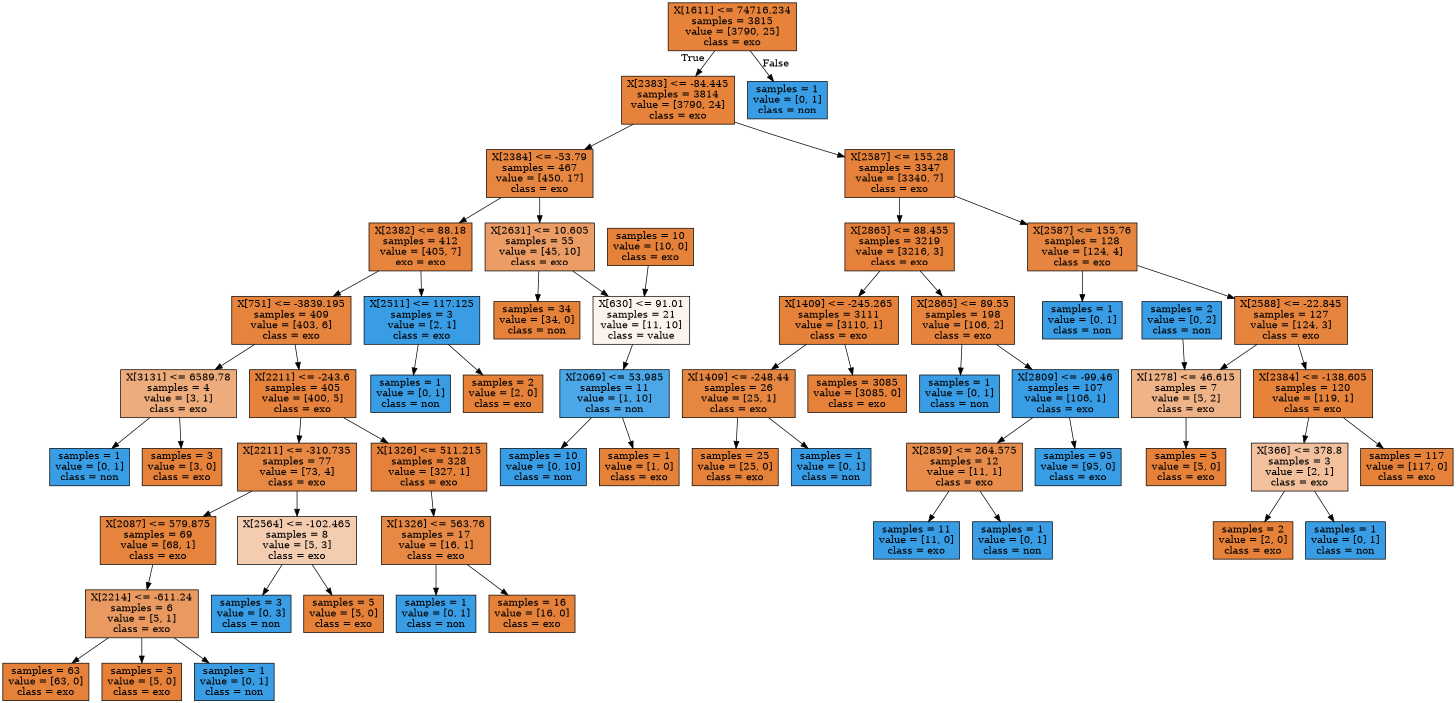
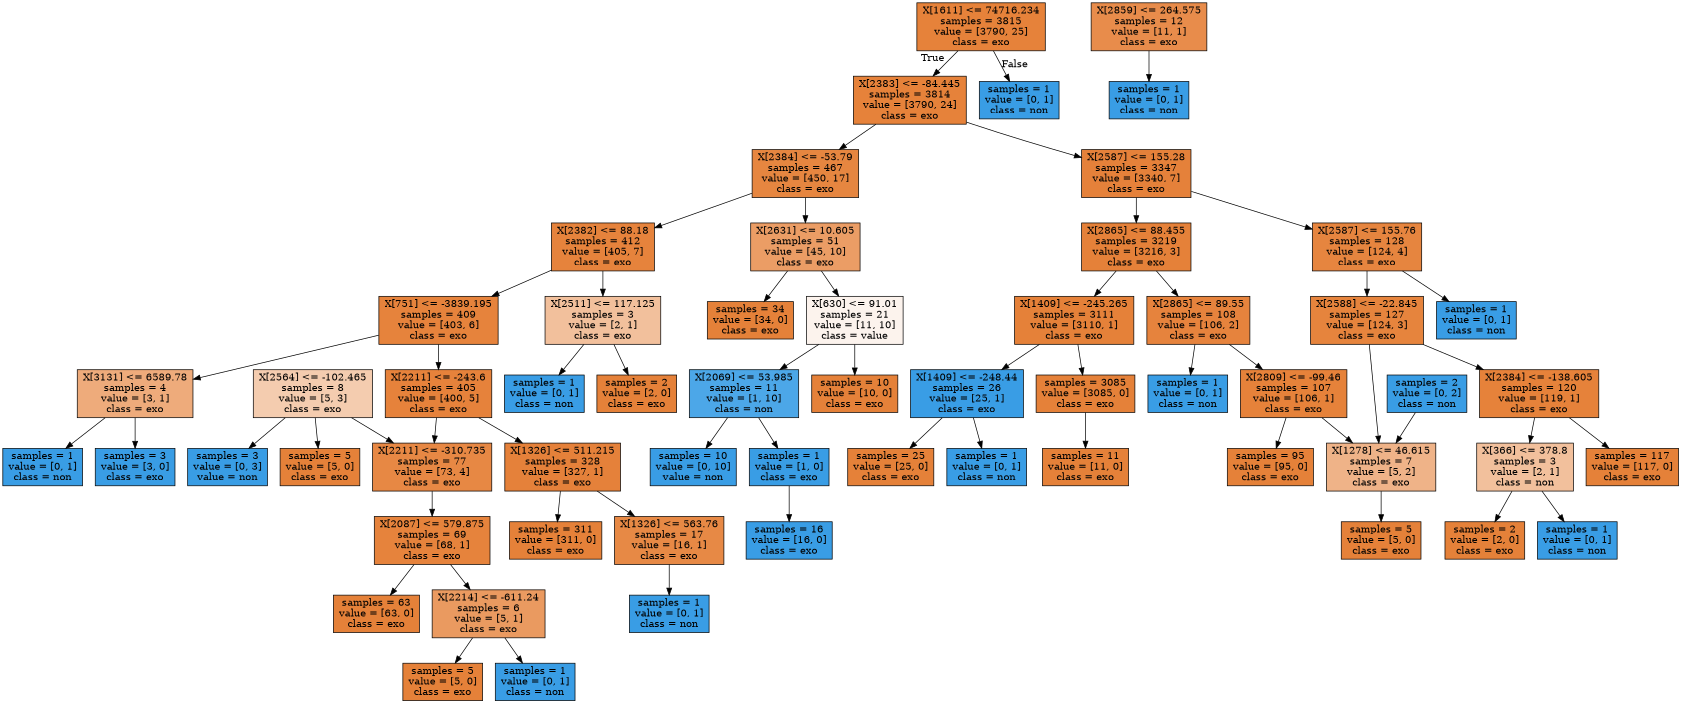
node "X[2382] <= 88.18 samples = 412 value = [405, 7] exo = exo": label "X[2382] <= 88.18 samples = 412 value = [405, 7] exo = exo" -> "X[2382] <= 88.18 samples = 412 value = [405, 7] class = exo"
node "X[2631] <= 10.605 samples = 55 value = [45, 10] class = exo": label "X[2631] <= 10.605 samples = 55 value = [45, 10] class = exo" -> "X[2631] <= 10.605 samples = 51 value = [45, 10] class = exo"
edge "samples = 10 value = [10, 0] class = exo" -> "X[630] <= 91.01 samples = 21 value = [11, 10] class = value": reversed
node "X[2511] <= 117.125 samples = 3 value = [2, 1] class = exo": fillcolor #399de5ff -> #e581397f
node "samples = 34 value = [34, 0] class = non": label "samples = 34 value = [34, 0] class = non" -> "samples = 34 value = [34, 0] class = exo"
node "X[2865] <= 89.55 samples = 198 value = [106, 2] class = exo": label "X[2865] <= 89.55 samples = 198 value = [106, 2] class = exo" -> "X[2865] <= 89.55 samples = 108 value = [106, 2] class = exo"
node "X[1409] <= -248.44 samples = 26 value = [25, 1] class = exo": fillcolor #e58139f5 -> #399de5ff
node "X[2809] <= -99.46 samples = 107 value = [106, 1] class = exo": fillcolor #399de5ff -> #e58139fd
edge "X[2809] <= -99.46 samples = 107 value = [106, 1] class = exo" -> "X[2859] <= 264.575 samples = 12 value = [11, 1] class = exo": now "X[2809] <= -99.46 samples = 107 value = [106, 1] class = exo" -> "X[1278] <= 46.615 samples = 7 value = [5, 2] class = exo"
node "samples = 3 value = [3, 0] class = exo": fillcolor #e58139ff -> #399de5ff
node "samples = 10 value = [0, 10] class = non": label "samples = 10 value = [0, 10] class = non" -> "samples = 10 value = [0, 10] value = non"
node "samples = 1 value = [1, 0] class = exo": fillcolor #e58139ff -> #399de5ff
node "samples = 95 value = [95, 0] class = exo": fillcolor #399de5ff -> #e58139ff
node "X[366] <= 378.8 samples = 3 value = [2, 1] class = exo": label "X[366] <= 378.8 samples = 3 value = [2, 1] class = exo" -> "X[366] <= 378.8 samples = 3 value = [2, 1] class = non"
edge "X[2211] <= -310.735 samples = 77 value = [73, 4] class = exo" -> "X[2564] <= -102.465 samples = 8 value = [5, 3] class = exo": reversed
edge "X[2859] <= 264.575 samples = 12 value = [11, 1] class = exo" -> "samples = 11 value = [11, 0] class = exo": now "samples = 3085 value = [3085, 0] class = exo" -> "samples = 11 value = [11, 0] class = exo"
node "samples = 311 value = [311, 0] class = exo": added
node "samples = 11 value = [11, 0] class = exo": fillcolor #399de5ff -> #e58139ff
edge "X[1326] <= 563.76 samples = 17 value = [16, 1] class = exo" -> "samples = 16 value = [16, 0] class = exo": now "samples = 1 value = [1, 0] class = exo" -> "samples = 16 value = [16, 0] class = exo"
node "samples = 3 value = [0, 3] class = non": label "samples = 3 value = [0, 3] class = non" -> "samples = 3 value = [0, 3] value = non"
node "samples = 16 value = [16, 0] class = exo": fillcolor #e58139ff -> #399de5ff
edge "X[2214] <= -611.24 samples = 6 value = [5, 1] class = exo" -> "samples = 63 value = [63, 0] class = exo": now "X[2087] <= 579.875 samples = 69 value = [68, 1] class = exo" -> "samples = 63 value = [63, 0] class = exo"
